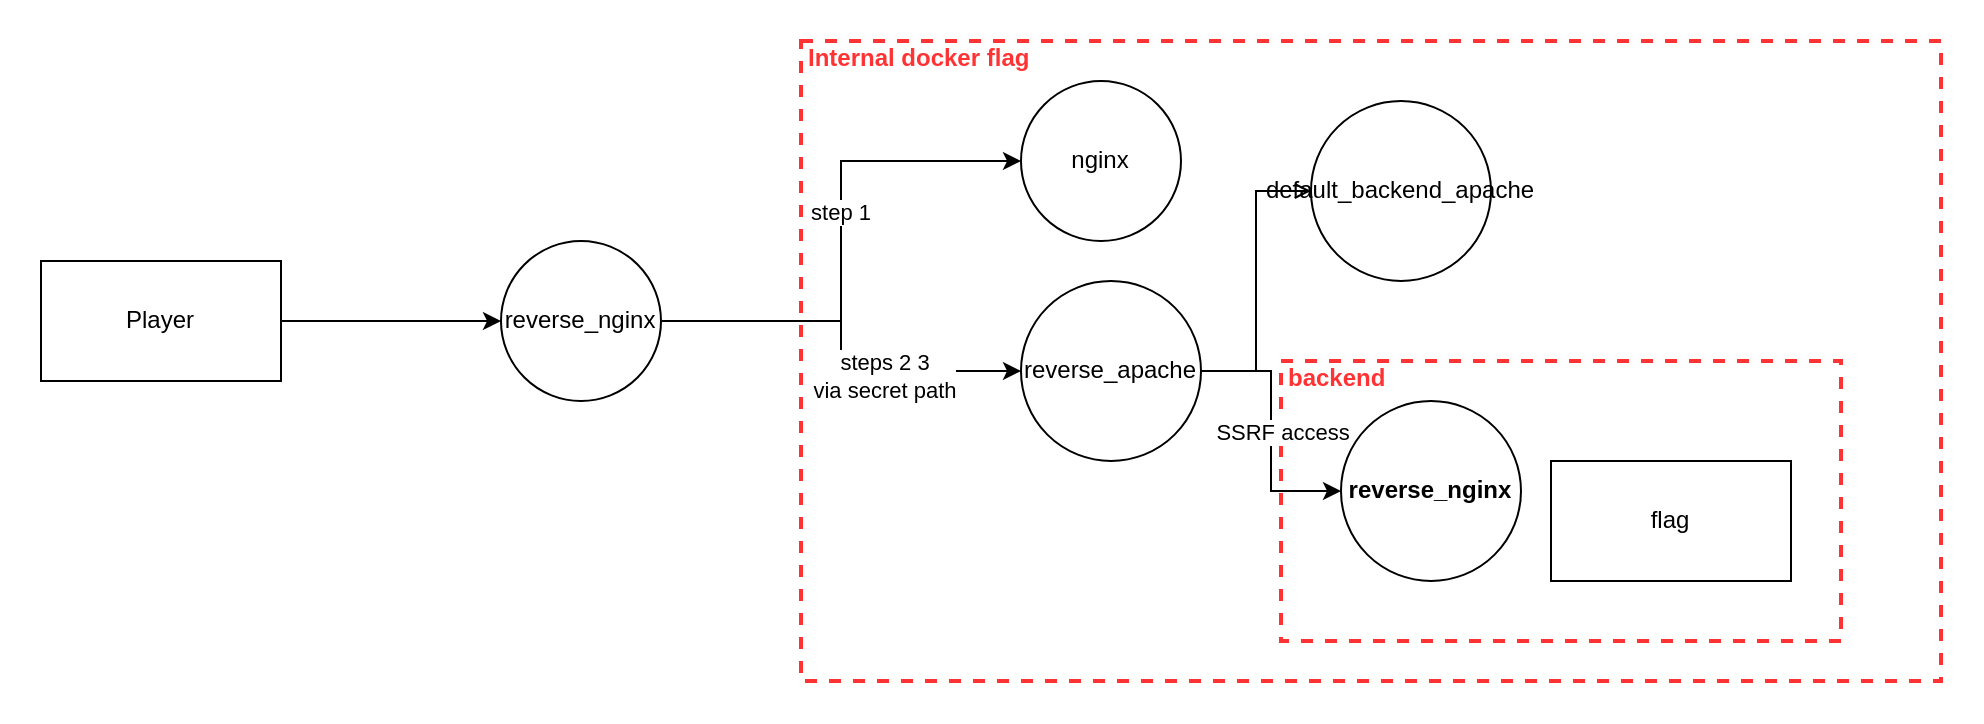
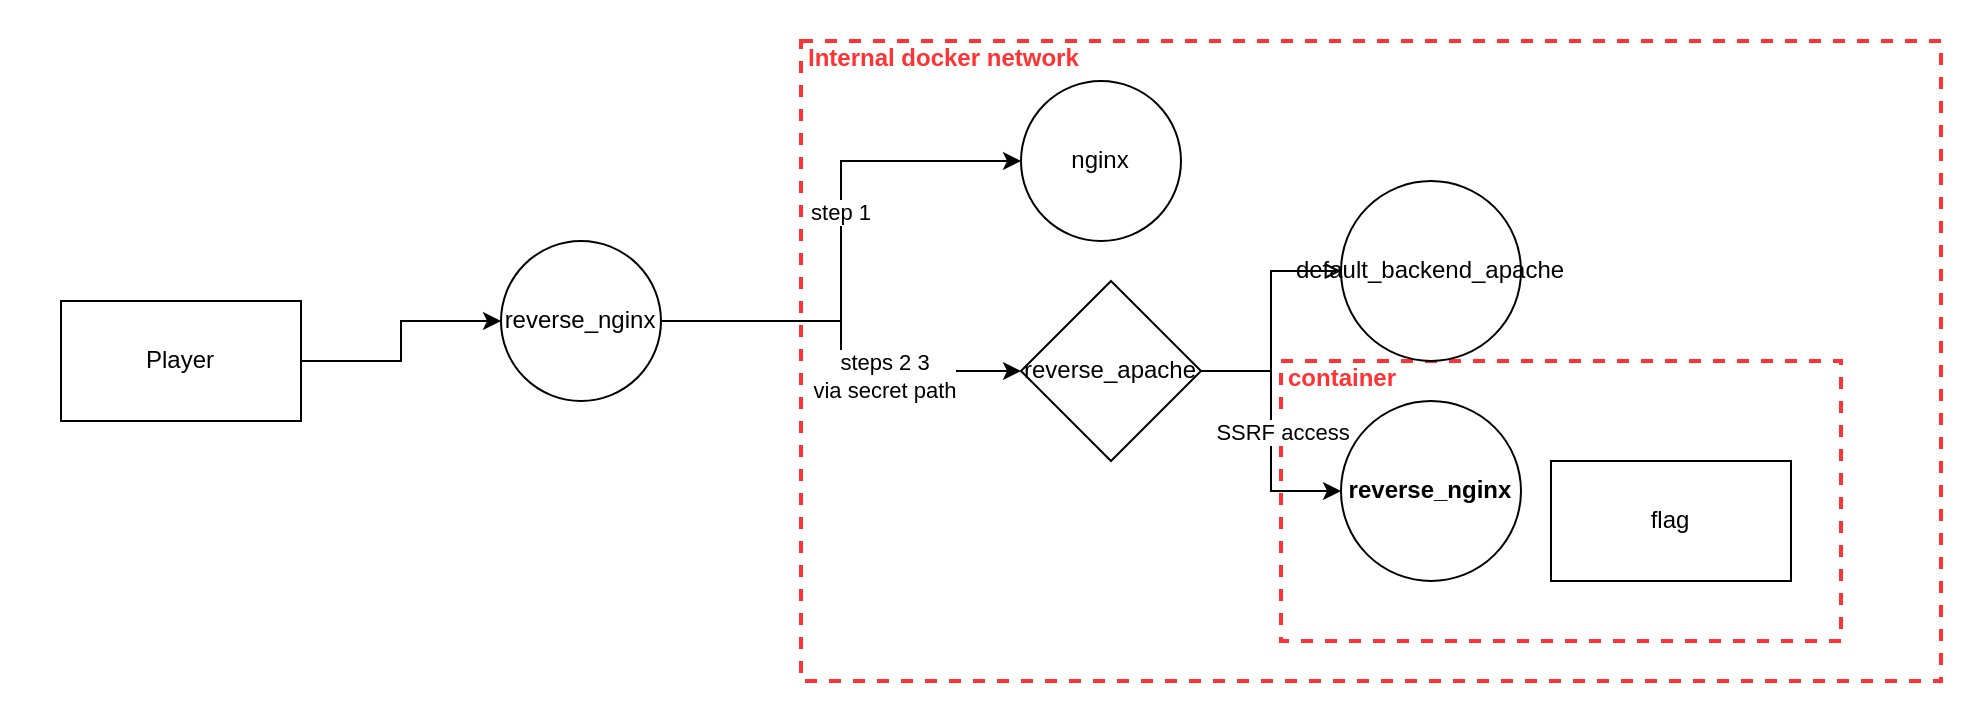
node "Internal docker flag": label "Internal docker flag" -> "Internal docker network"
node "default_backend_apache": moved (1401, 191) -> (1431, 271)
node "Player": moved (161, 321) -> (181, 361)
node "reverse_apache": shape ellipse -> diamond
node "backend": label "backend" -> "container"
